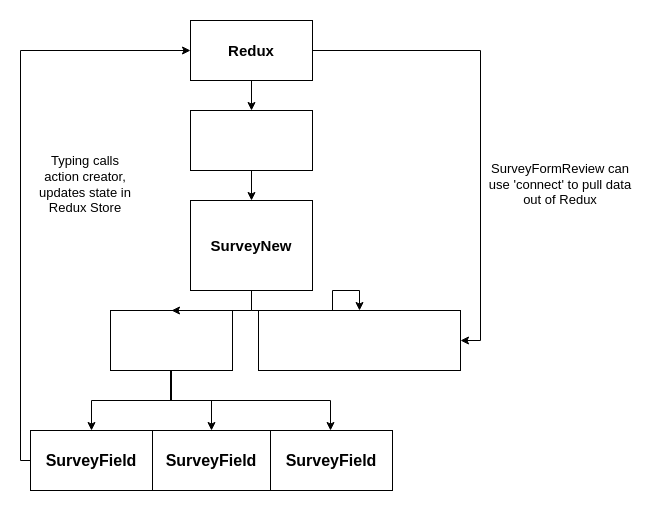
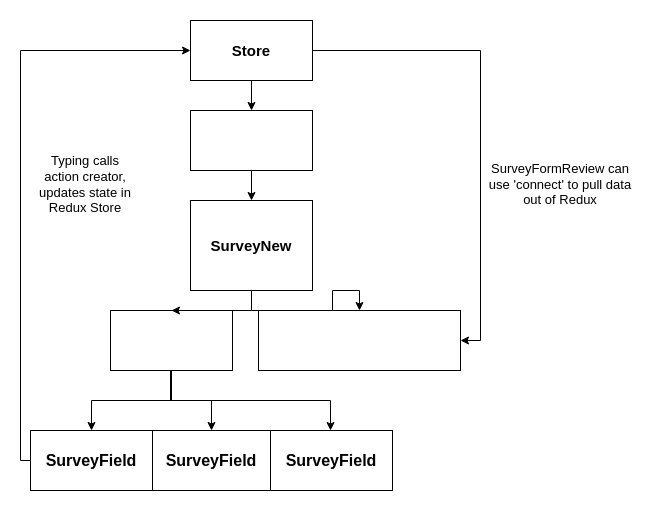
node "Redux": label "Redux" -> "Store"
